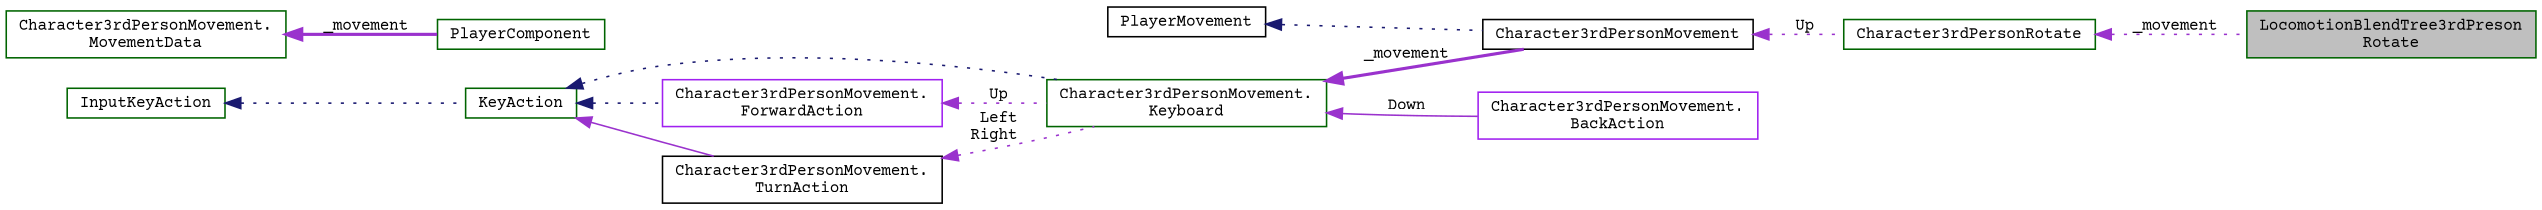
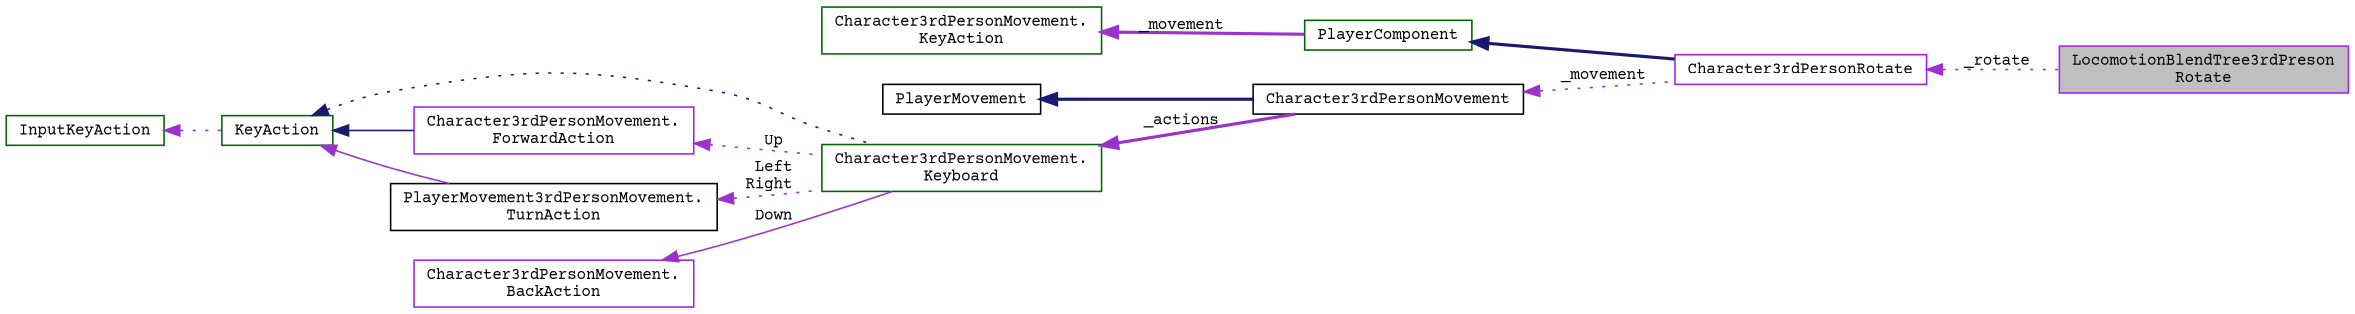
edge "Character3rdPersonRotate" -> "Character3rdPersonMovement": label " Up" -> " _movement"
edge "LocomotionBlendTree3rdPreson Rotate" -> "Character3rdPersonRotate": label " _movement" -> " _rotate"
edge "Character3rdPersonMovement" -> "PlayerMovement": style dotted -> bold
node "Character3rdPersonMovement. MovementData": label "Character3rdPersonMovement. MovementData" -> "Character3rdPersonMovement. KeyAction"
node "Character3rdPersonRotate": color darkgreen -> purple
node "LocomotionBlendTree3rdPreson Rotate": color darkgreen -> purple
edge "Character3rdPersonRotate" -> "PlayerComponent": added
edge "Character3rdPersonMovement" -> "Character3rdPersonMovement. Keyboard": label " _movement" -> " _actions"
edge "KeyAction" -> "InputKeyAction": color midnightblue -> darkorchid3
edge "Character3rdPersonMovement. ForwardAction" -> "KeyAction": style dotted -> solid
edge "Character3rdPersonMovement. BackAction" -> "Character3rdPersonMovement. Keyboard": reversed
node "Character3rdPersonMovement. TurnAction": label "Character3rdPersonMovement. TurnAction" -> "PlayerMovement3rdPersonMovement. TurnAction"
